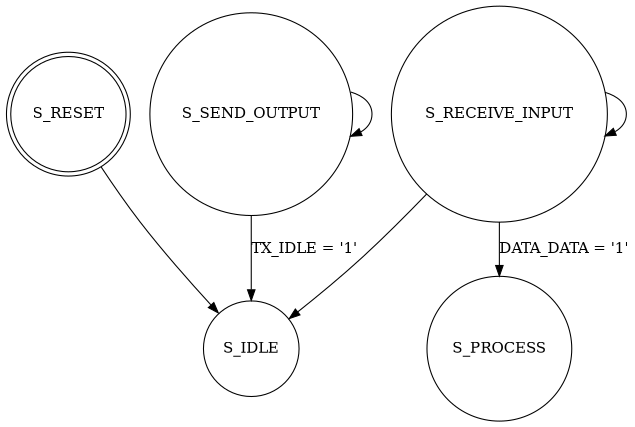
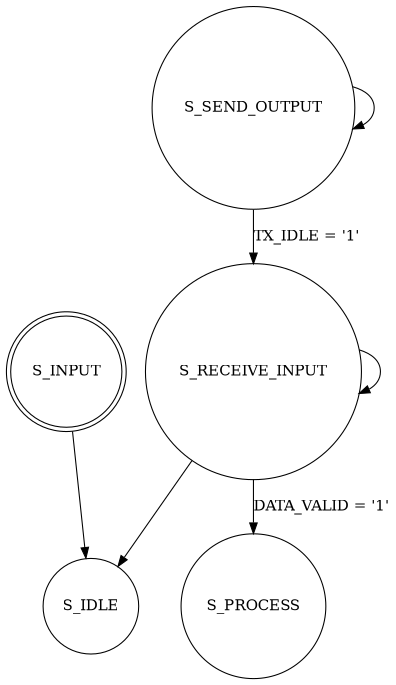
node "S_RESET": label "S_RESET" -> "S_INPUT"
edge "S_RECEIVE_INPUT" -> "S_PROCESS": label "DATA_DATA = '1'" -> "DATA_VALID = '1'"
edge "S_SEND_OUTPUT" -> "S_IDLE": now "S_SEND_OUTPUT" -> "S_RECEIVE_INPUT"
